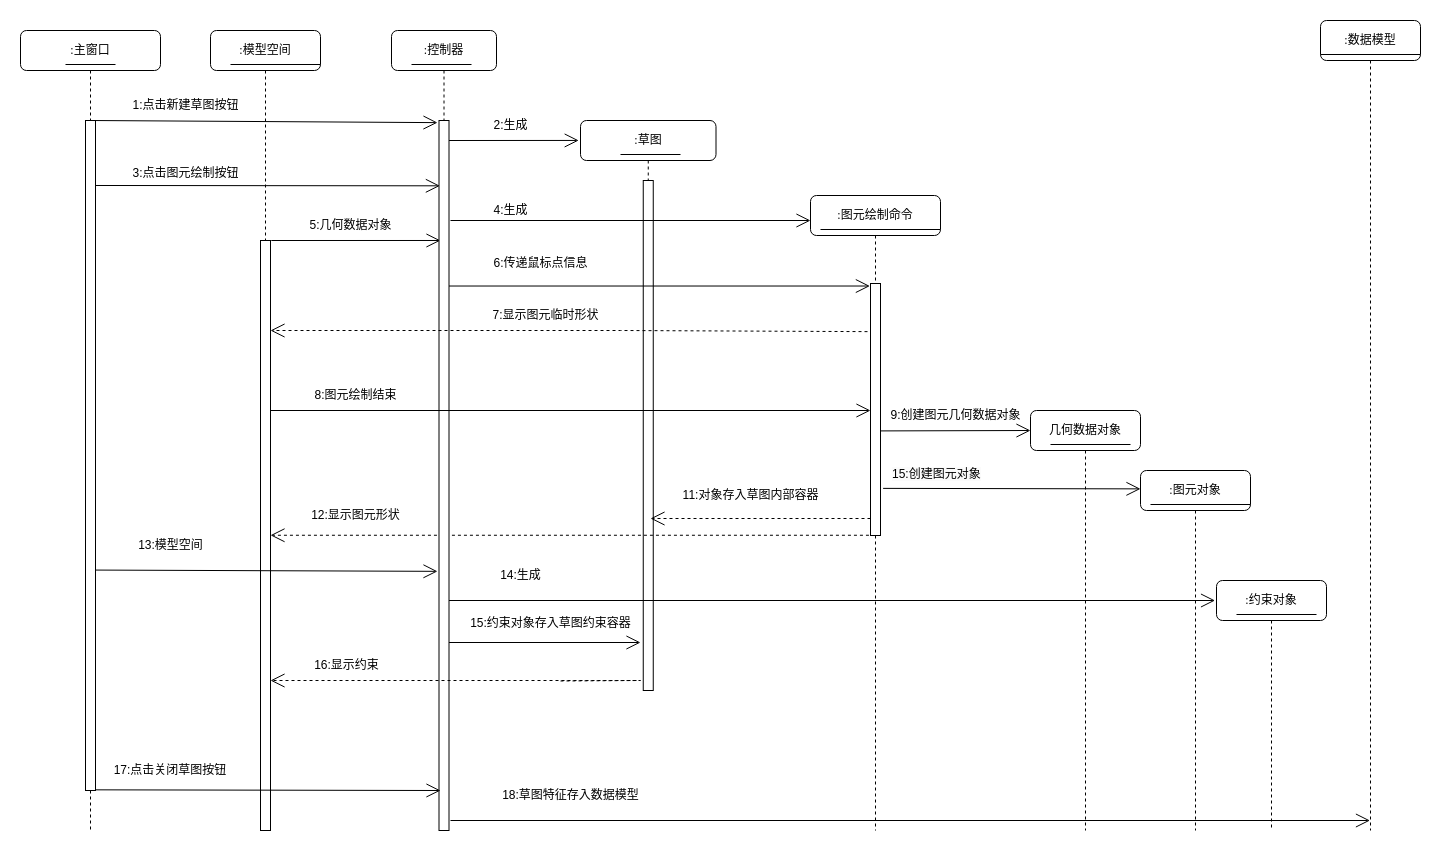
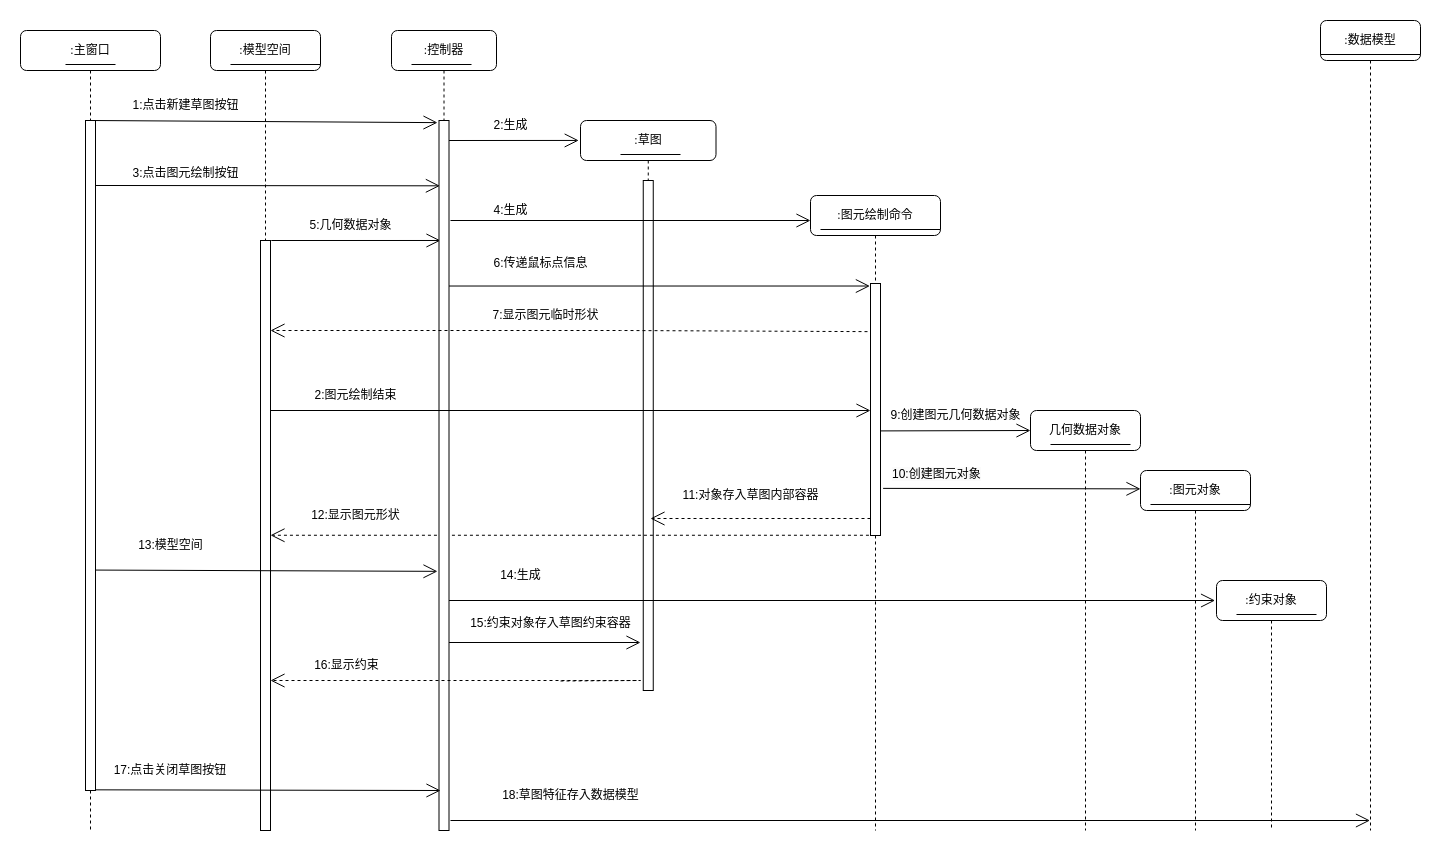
node "8:图元绘制结束": label "8:图元绘制结束" -> "2:图元绘制结束"
node "15:创建图元对象": label "15:创建图元对象" -> "10:创建图元对象"
